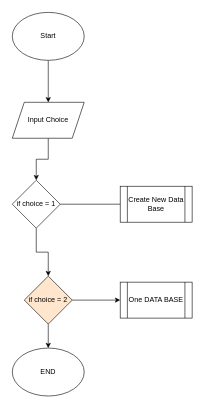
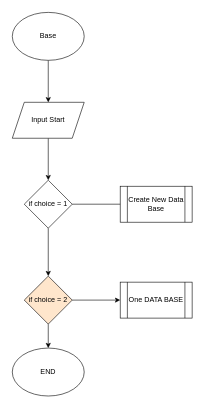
node "Start": label "Start" -> "Base"
node "Input Choice": label "Input Choice" -> "Input Start"
node "if choice = 1": moved (36, 204) -> (48, 204)
